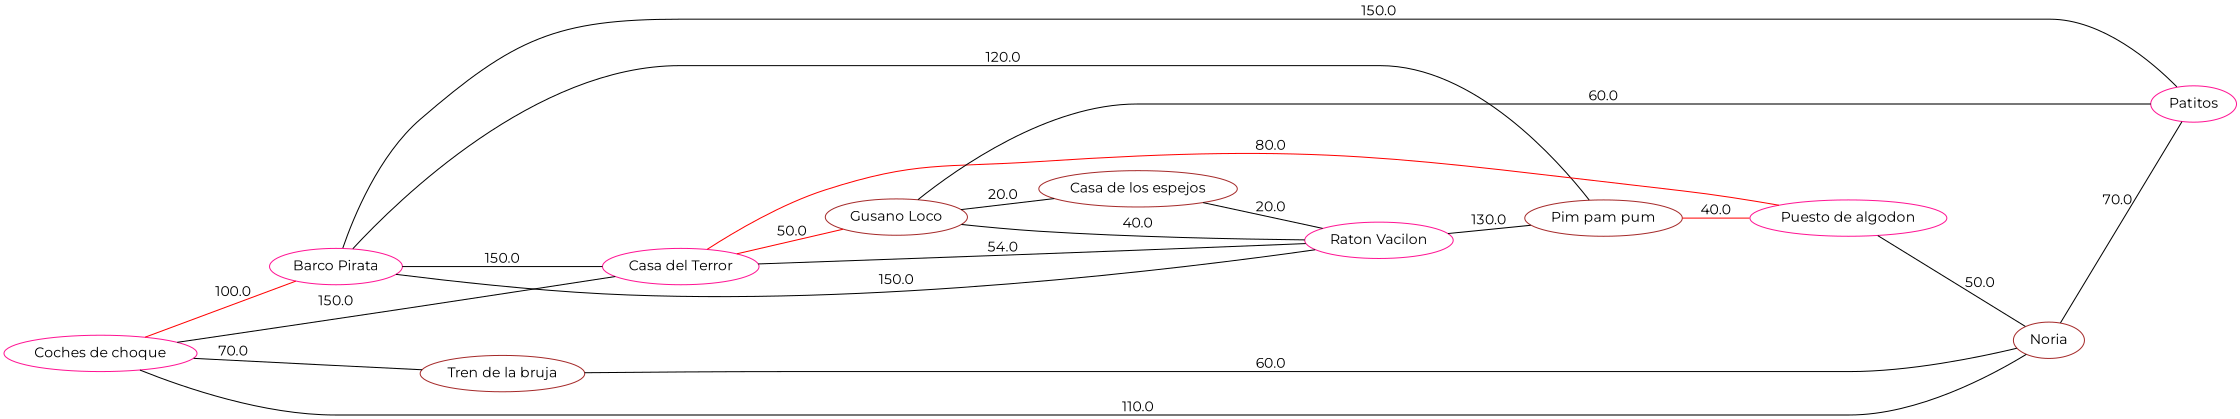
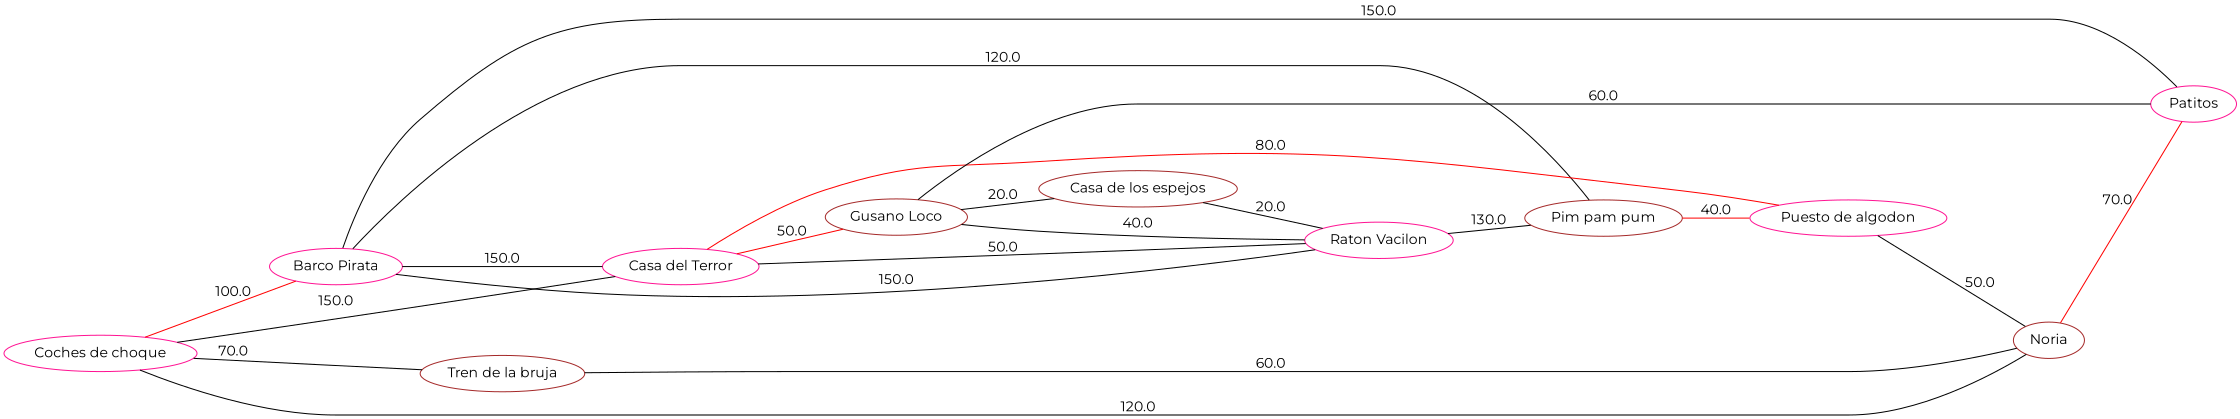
edge "Patitos" -- "Noria": color black -> red
edge "Raton Vacilon" -- "Casa del Terror": label "54.0" -> "50.0"
edge "Noria" -- "Coches de choque": label "110.0" -> "120.0"
